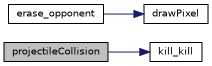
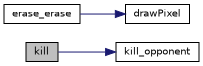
node "erase_opponent": label "erase_opponent" -> "erase_erase"
node "projectileCollision": label "projectileCollision" -> "kill"
node "kill_kill": label "kill_kill" -> "kill_opponent"
